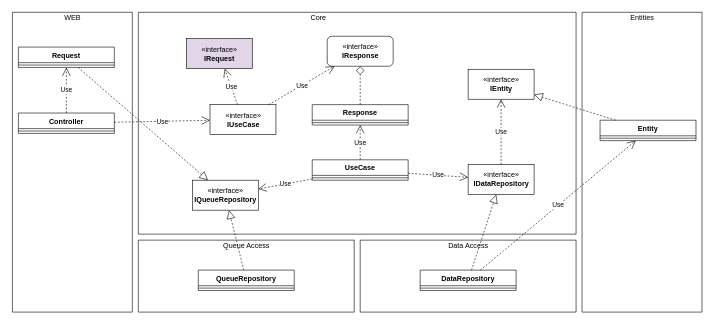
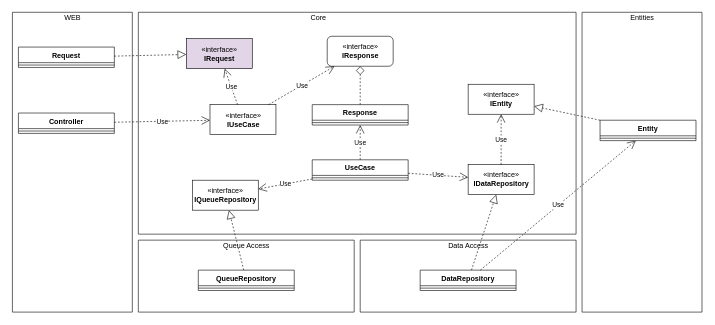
node "«interface» IEntity": moved (501, 84) -> (501, 99)
edge "Controller" -> "Request": removed, label "Use"
edge "Request" -> "«interface» IQueueRepository": now "Request" -> "«interface» IRequest"
